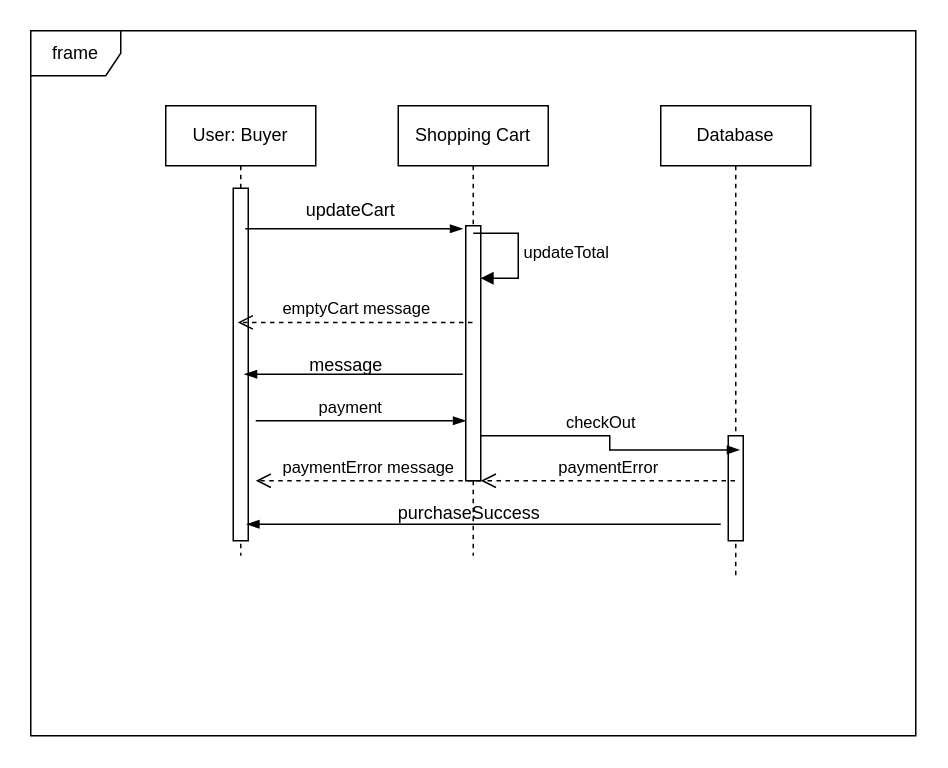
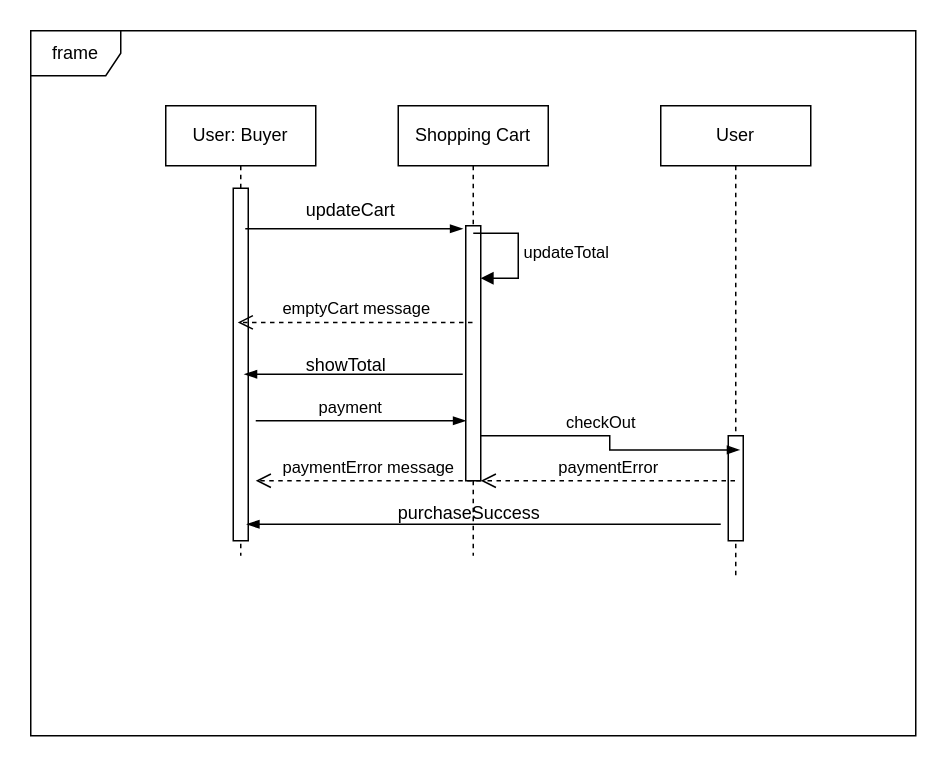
node "Database": label "Database" -> "User"
node "message": label "message" -> "showTotal"
